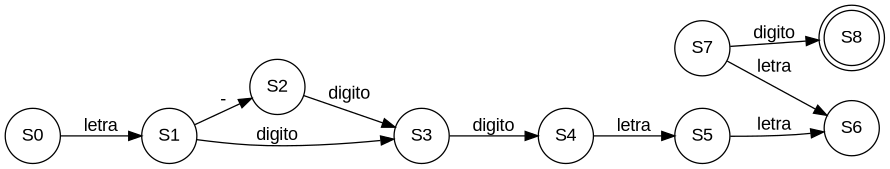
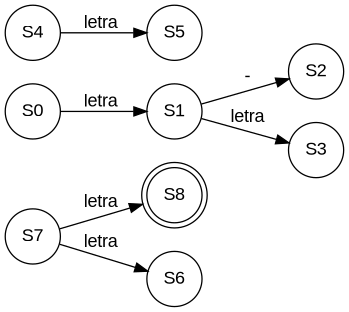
edge "S7" -> "S8": label "digito" -> "letra"
edge "S2" -> "S3": removed, label "digito"
edge "S1" -> "S3": label "digito" -> "letra"
edge "S3" -> "S4": removed, label "digito"
edge "S5" -> "S6": removed, label "letra"
